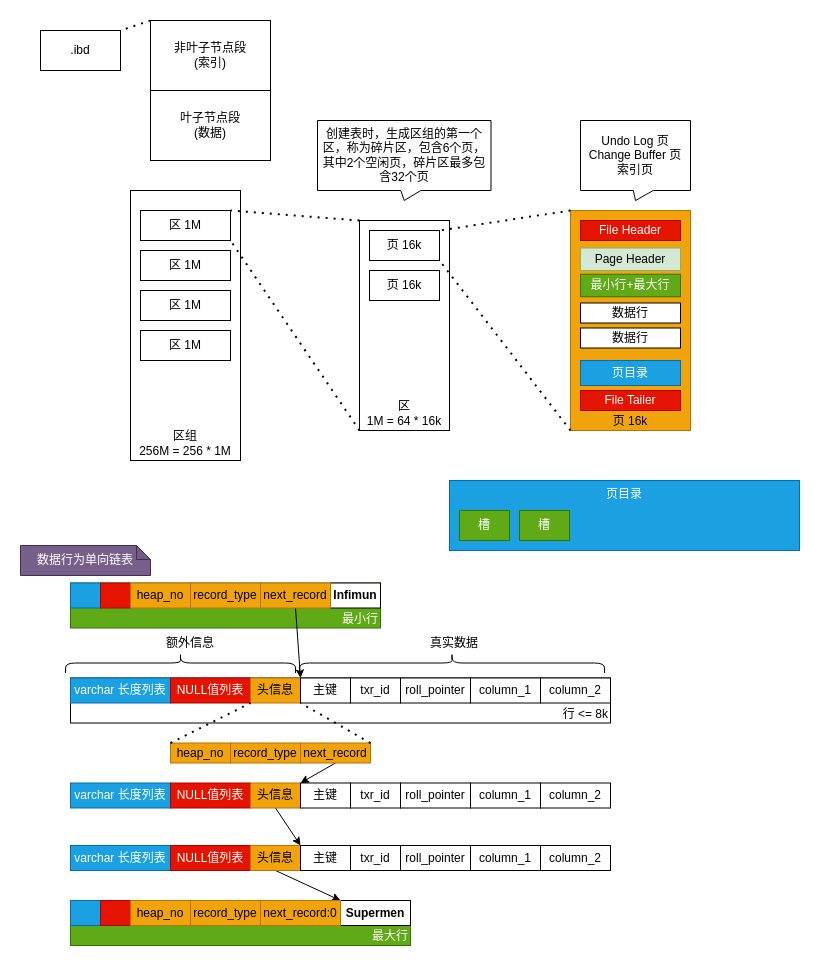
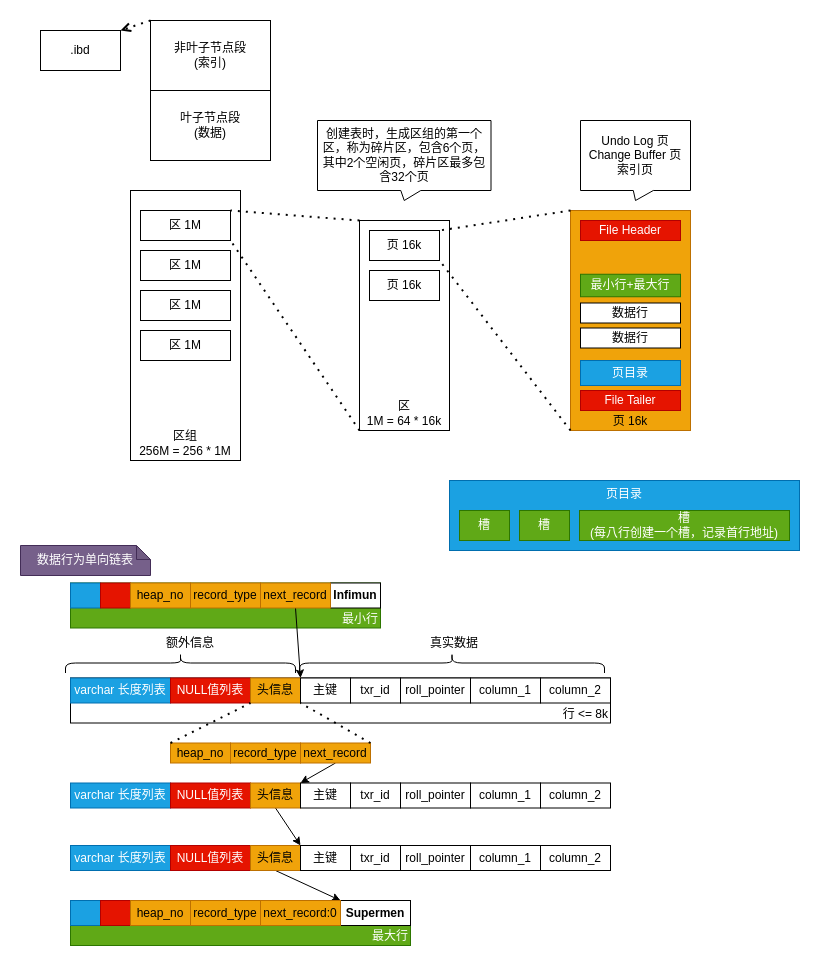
edge ".ibd" -- "非叶子节点段 (索引)": arrowhead none -> open
node "Page Header": removed
node "槽 (每八行创建一个槽，记录首行地址)": added
